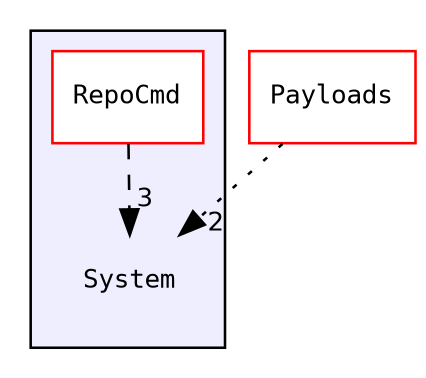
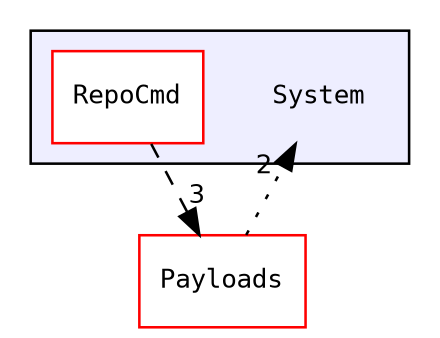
edge "RepoCmd" -> "System": now "RepoCmd" -> "Payloads"
